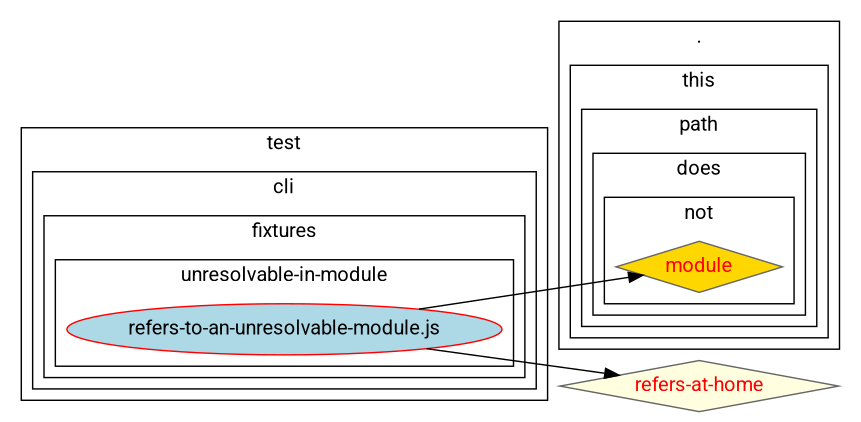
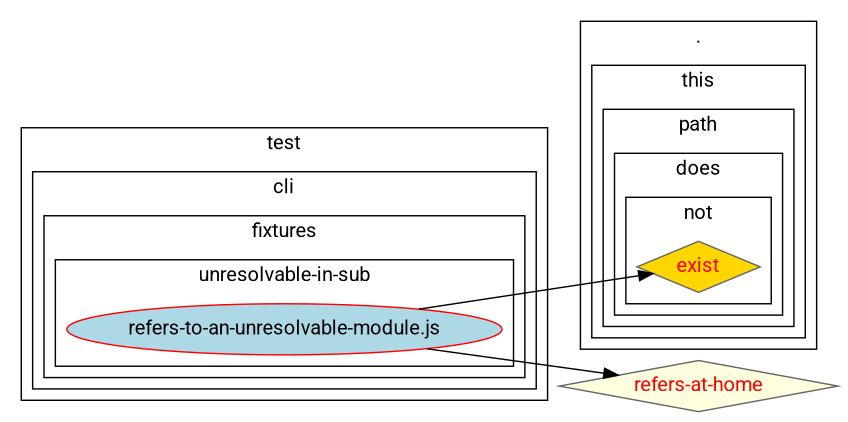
node "module": label "module" -> "exist"
cluster "unresolvable-in-module": label "unresolvable-in-module" -> "unresolvable-in-sub"
